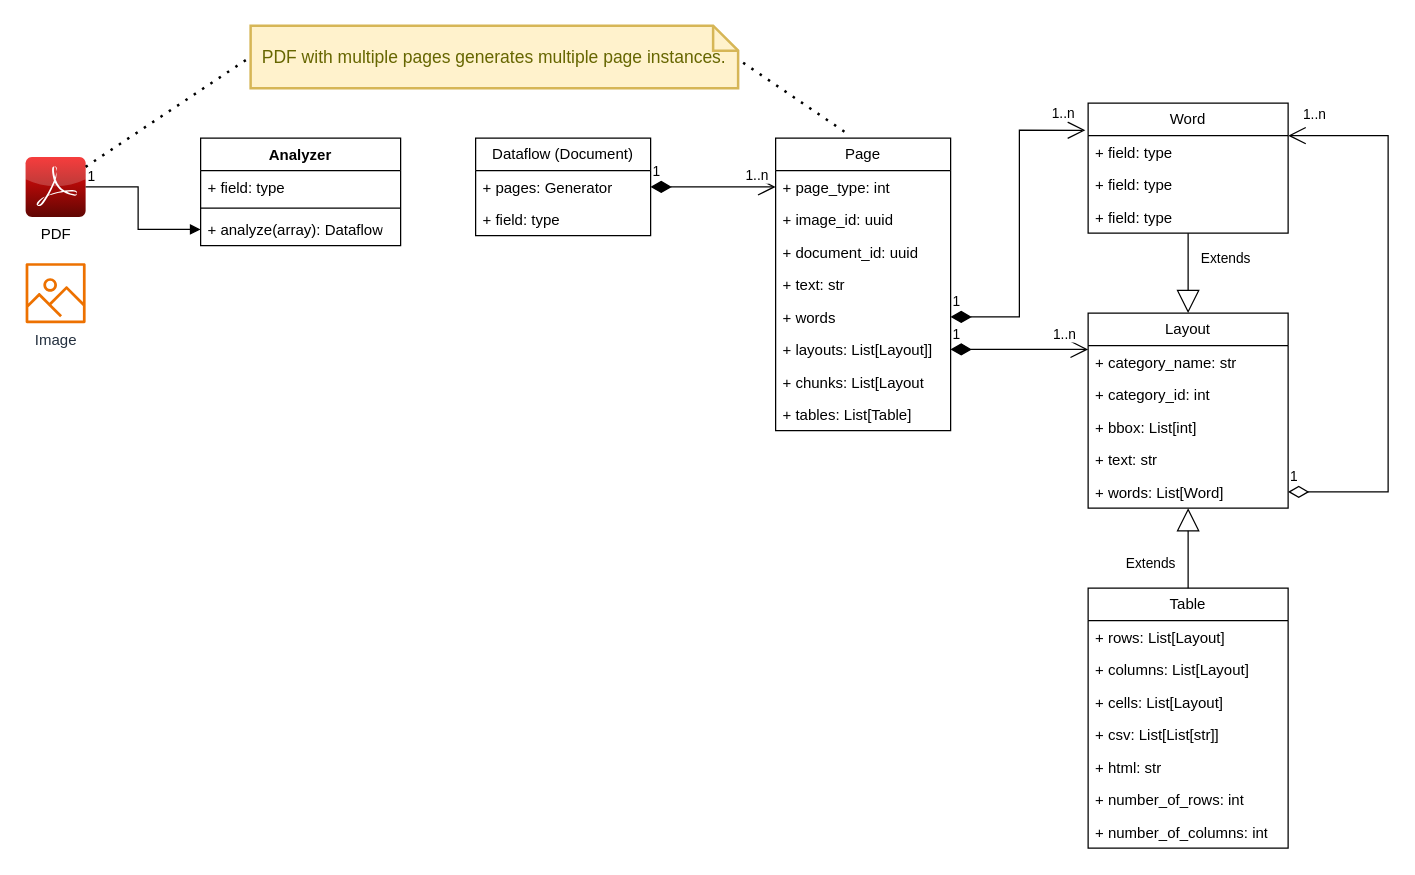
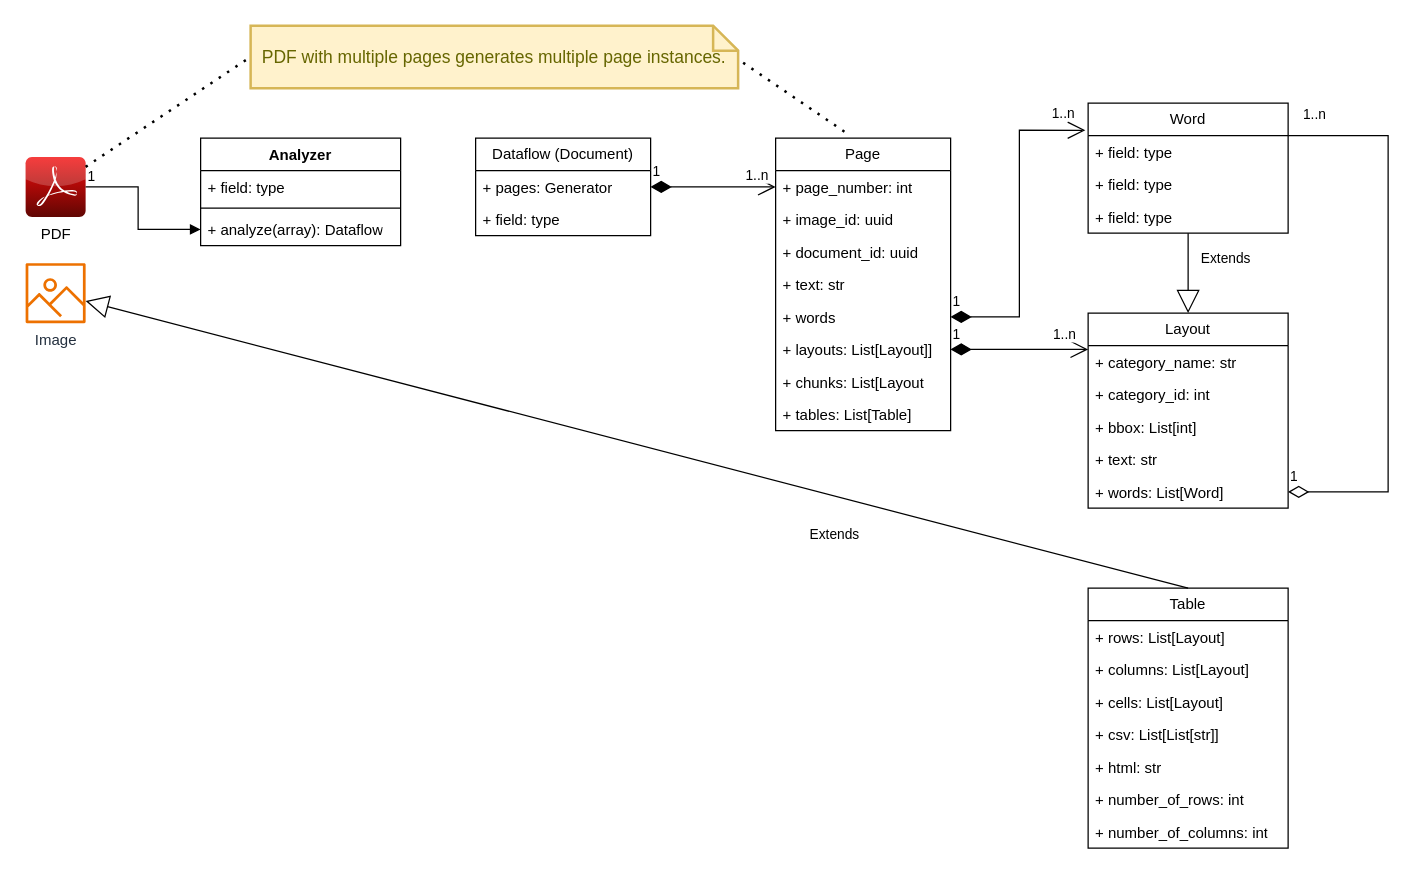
edge "Word" -- "+ words: List[Word]": arrowhead open -> none
node "+ page_type: int": label "+ page_type: int" -> "+ page_number: int"
edge "Table" -> "Layout": now "Table" -> "Image"
